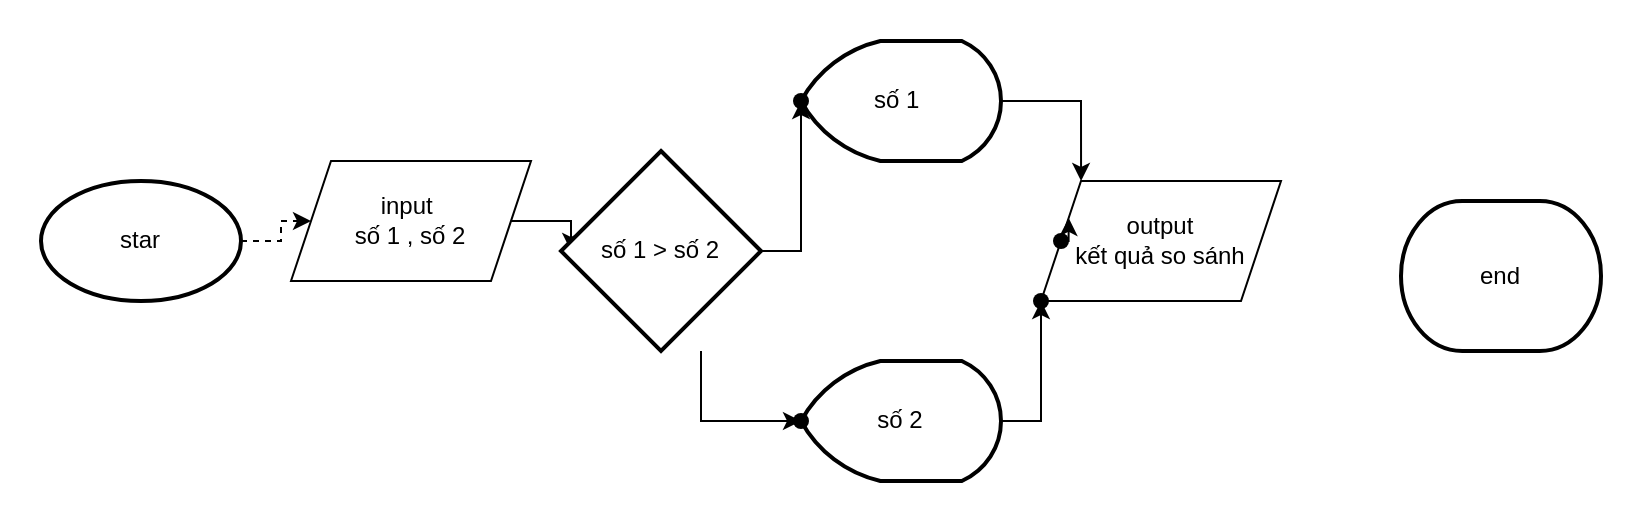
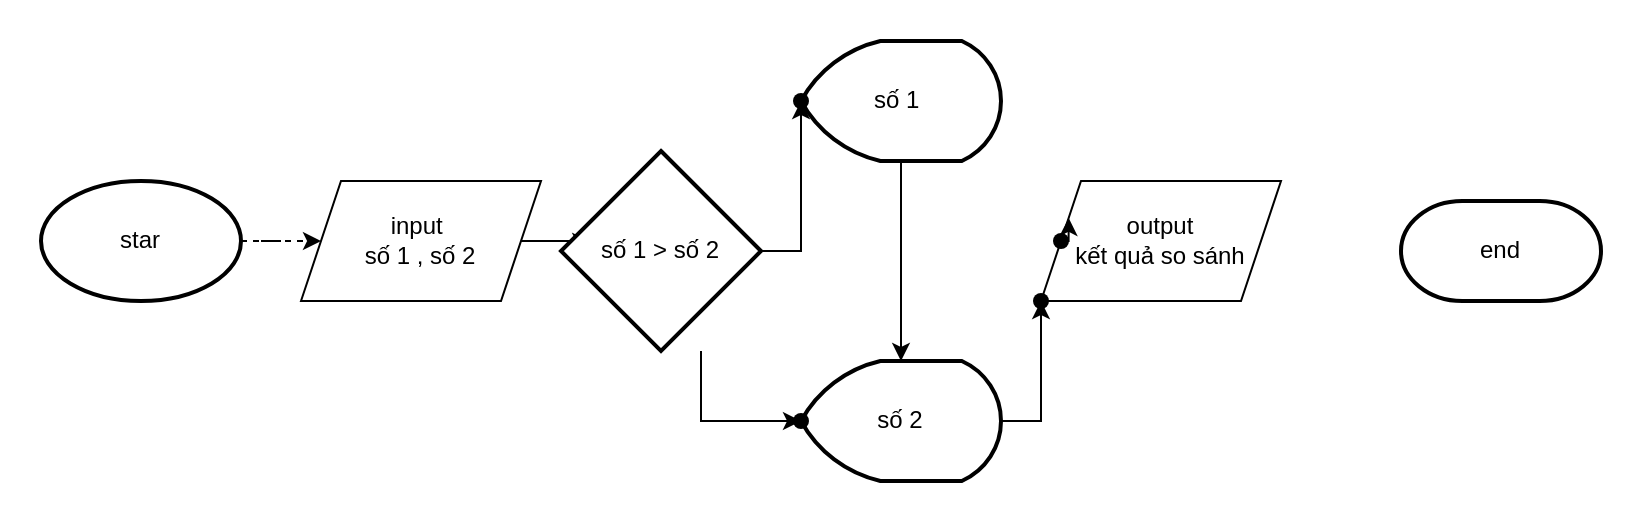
edge "số 1" -> "output kết quả so sánh": now "số 1" -> "số 2"
node "input số 1 , số 2": moved (411, 221) -> (421, 241)
node "end": size 200x150 -> 200x100
